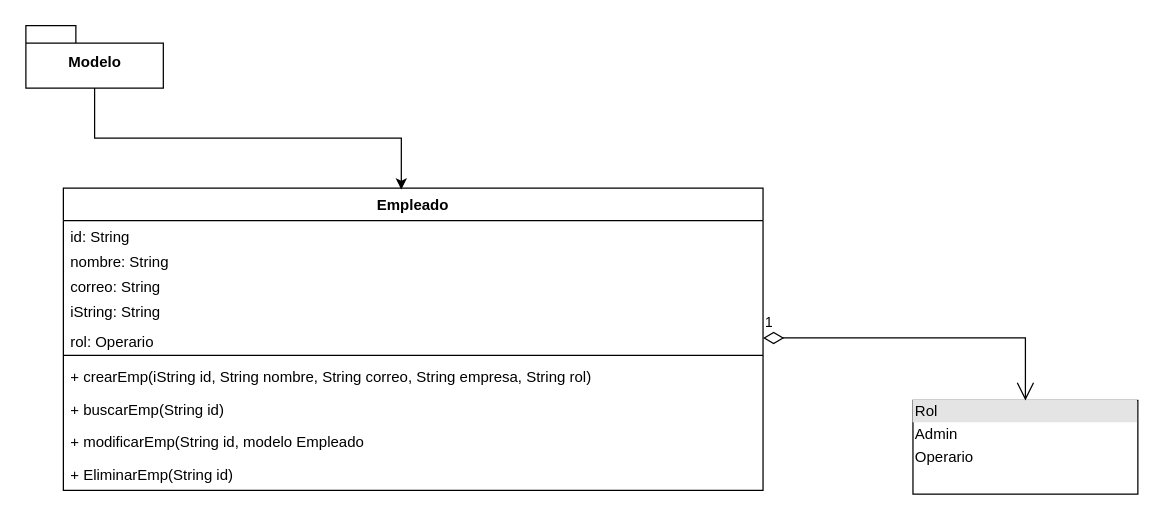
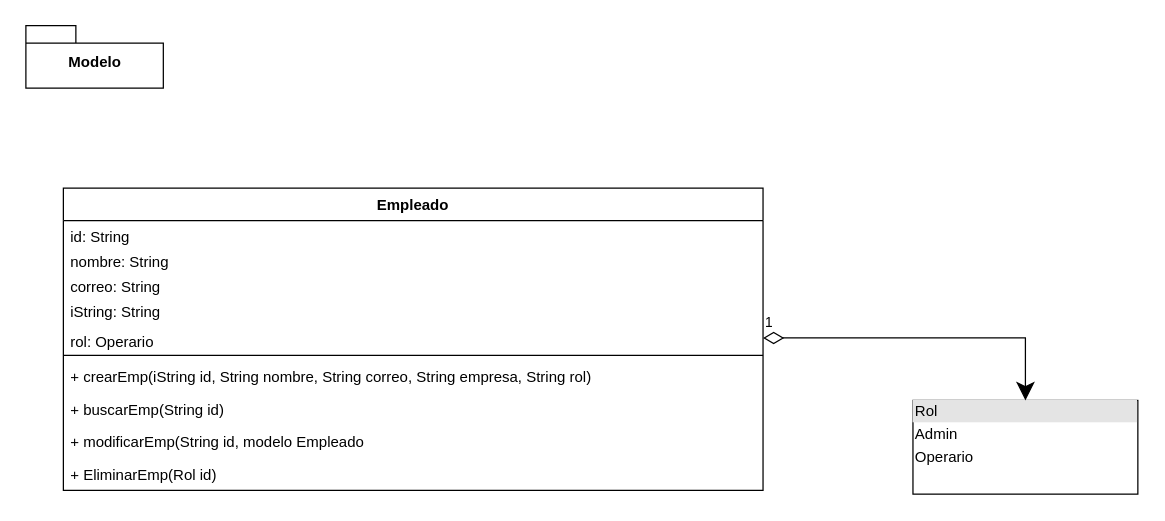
edge "Modelo" -> "Empleado": removed
edge "rol: Operario" -- "Rol Admin Operario": arrowhead open -> classic
node "+ EliminarEmp(String id)": label "+ EliminarEmp(String id)" -> "+ EliminarEmp(Rol id)"
